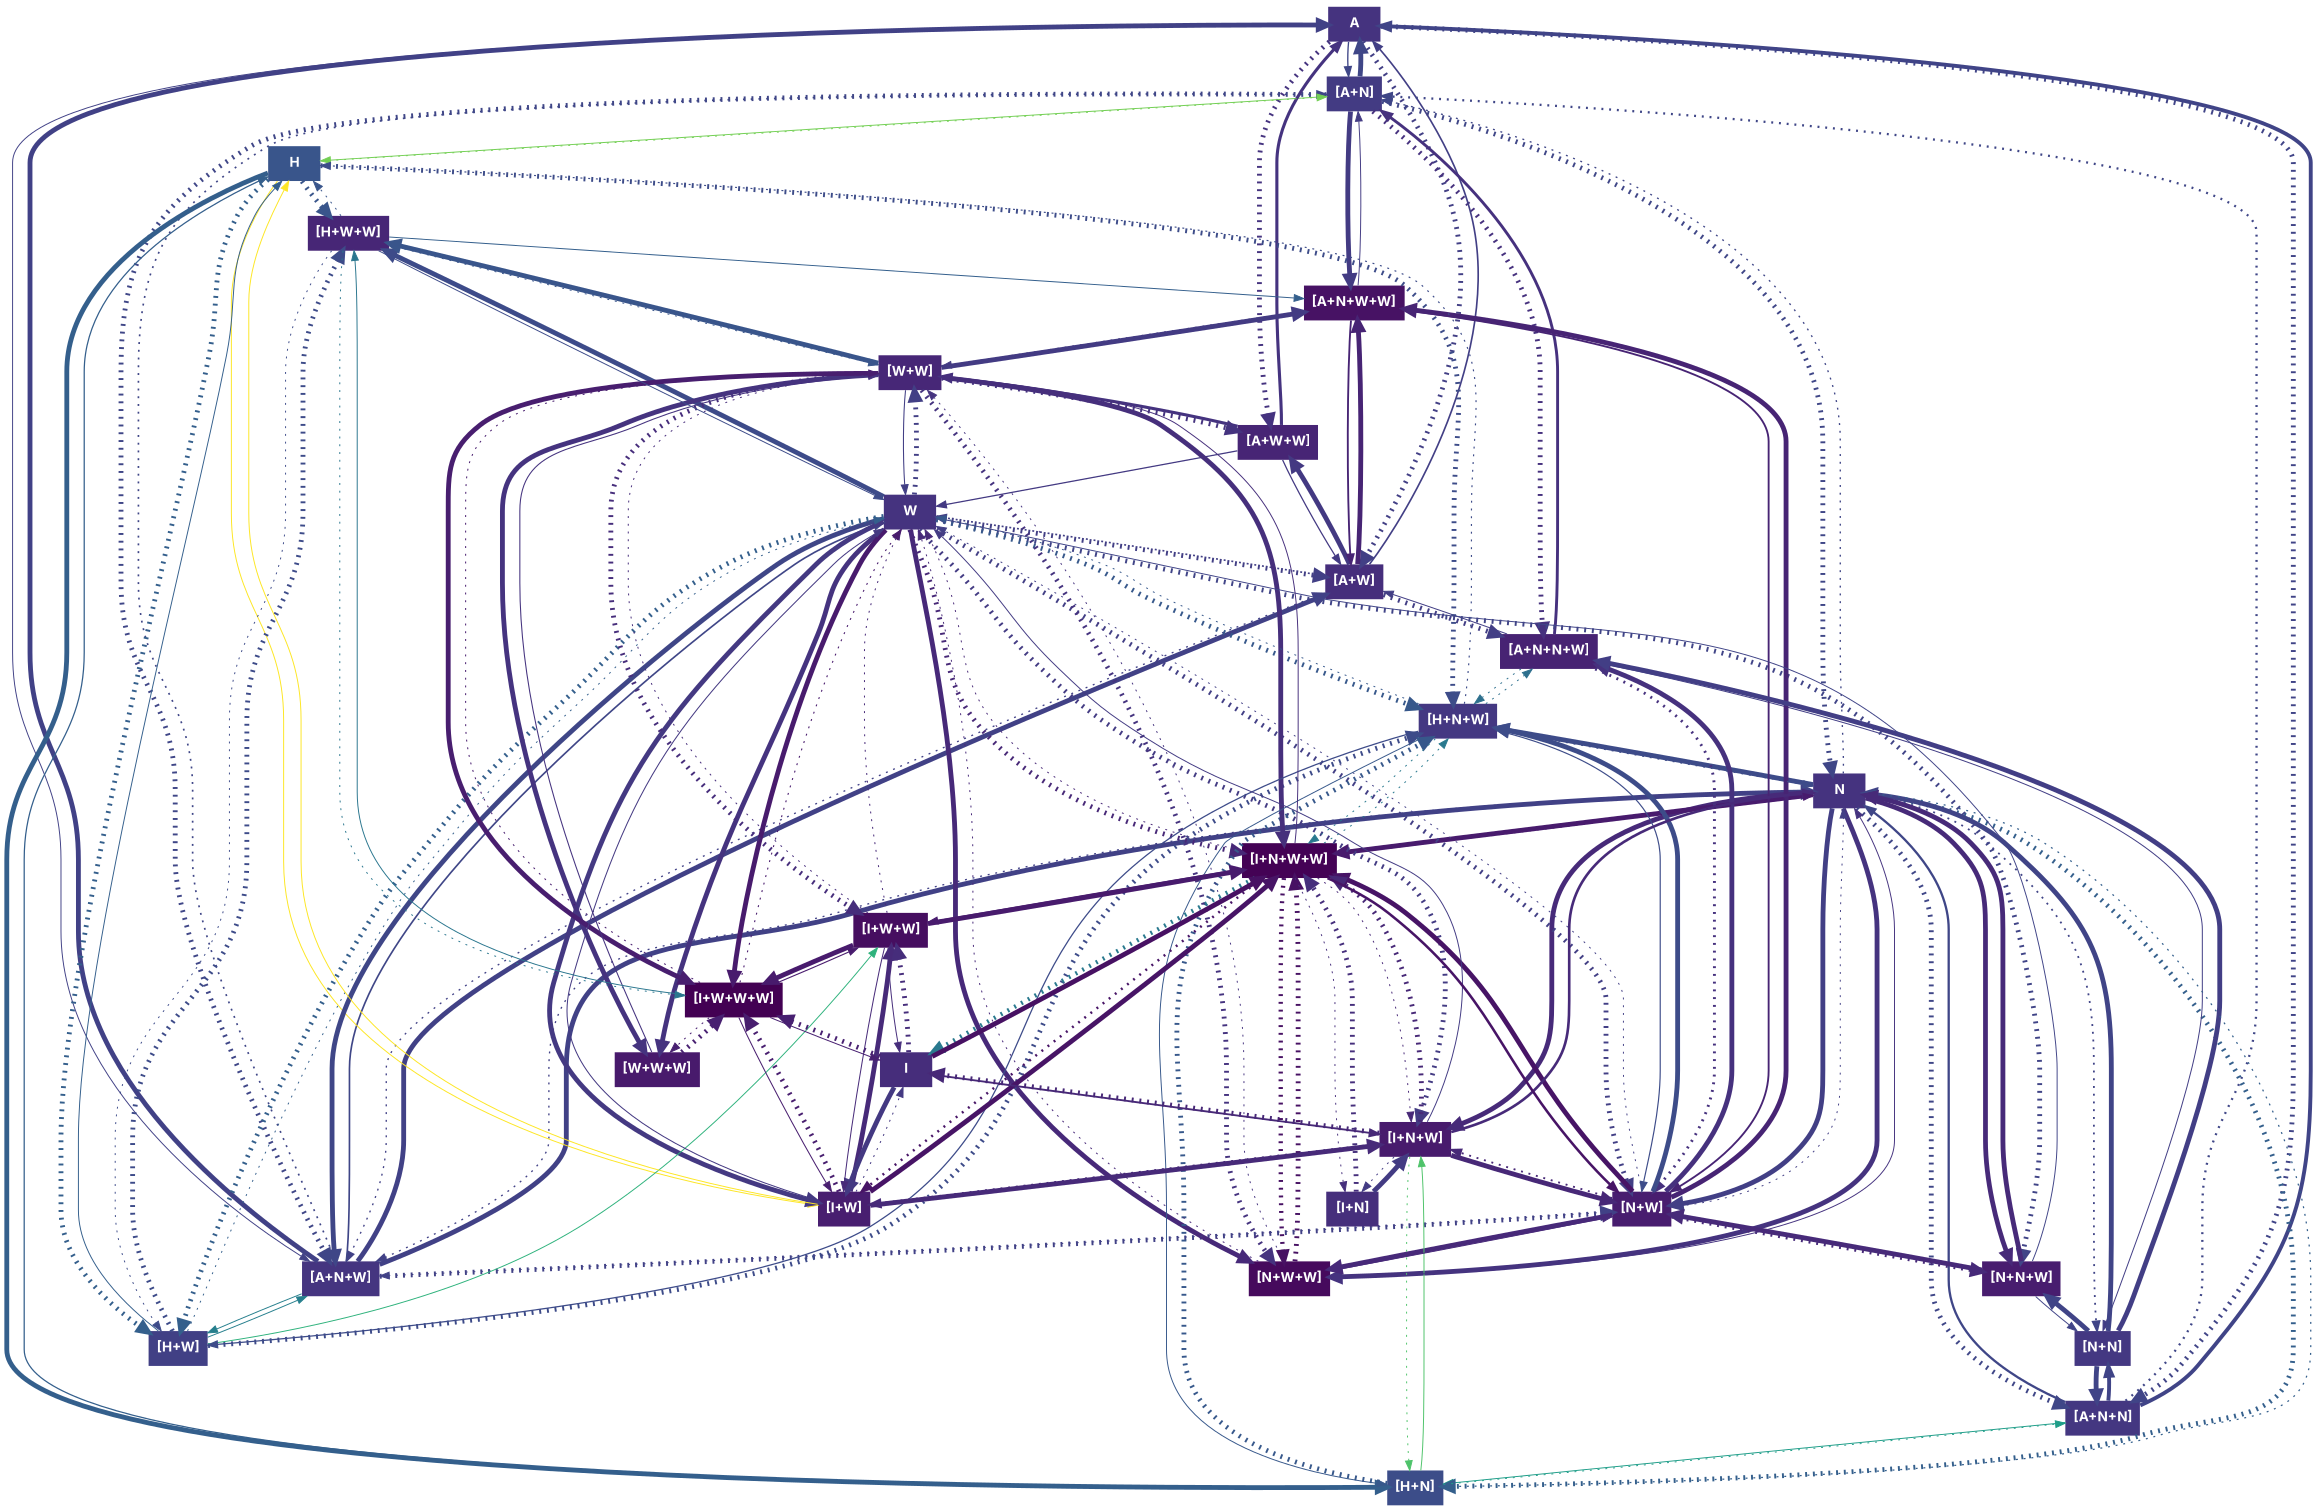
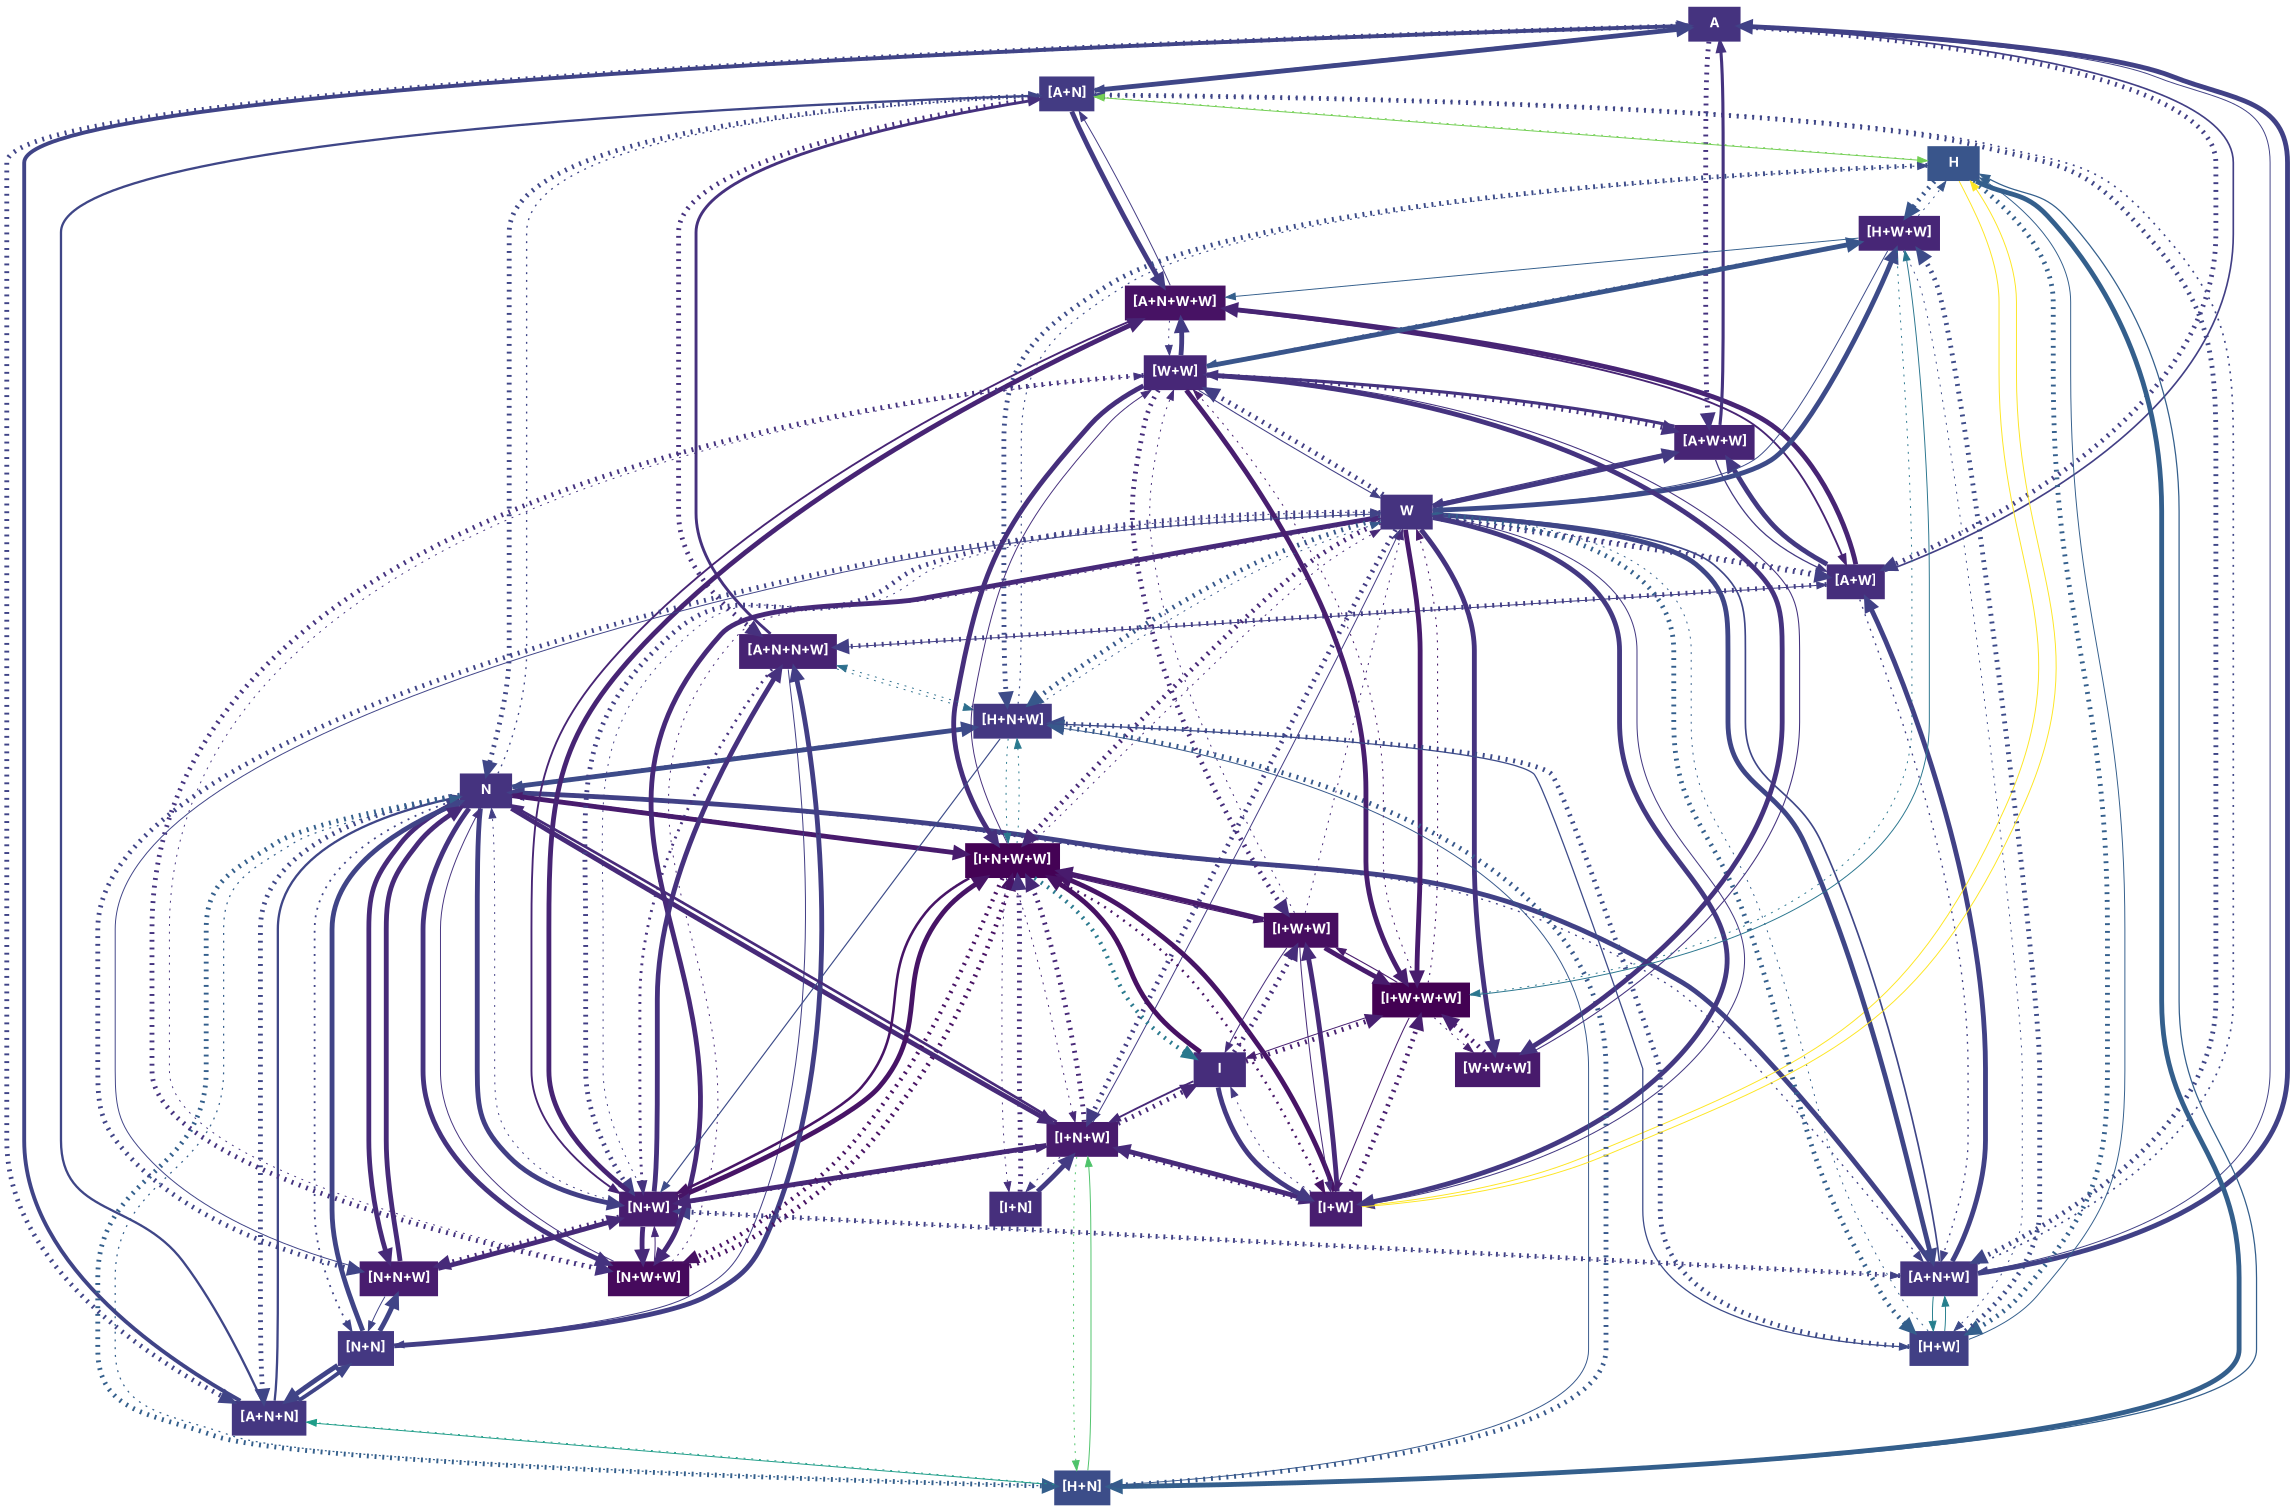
edge "[A+N+N]" -> "[A+N]": style dotted -> bold
edge "W" -> "[A+W+W]": added
edge "[N+W]" -> "[H+N+W]": removed
edge "[H+W]" -> "[I+W+W]": removed
